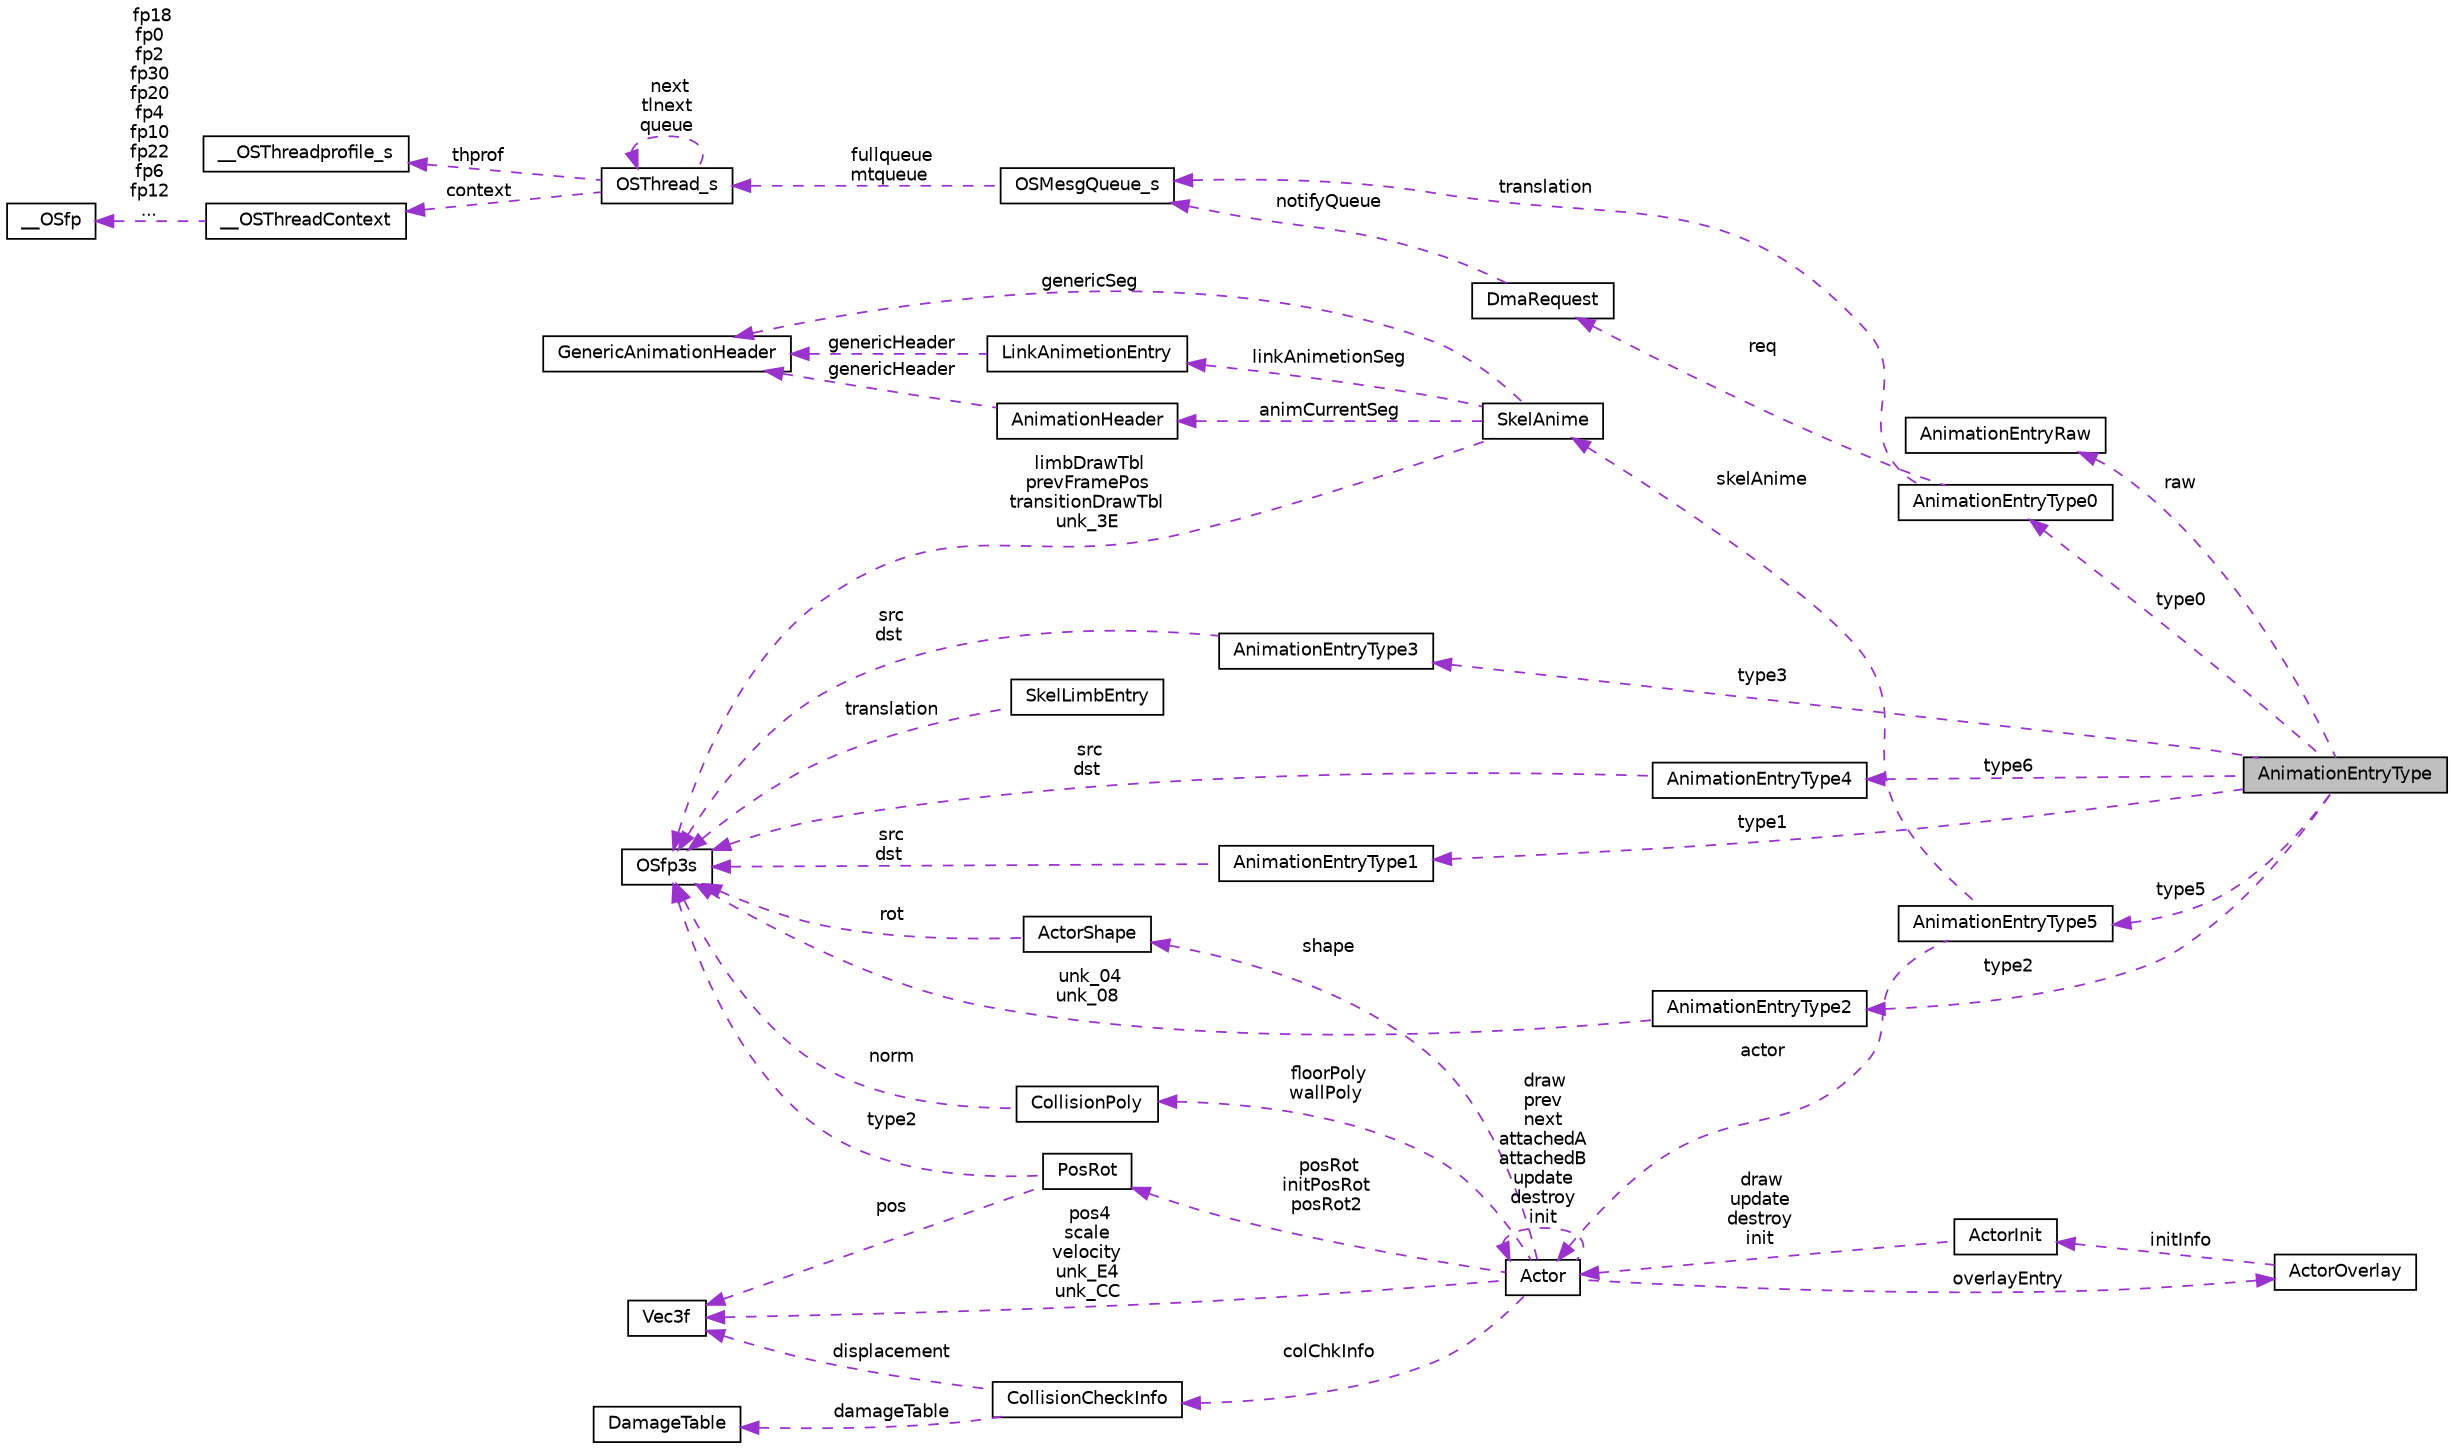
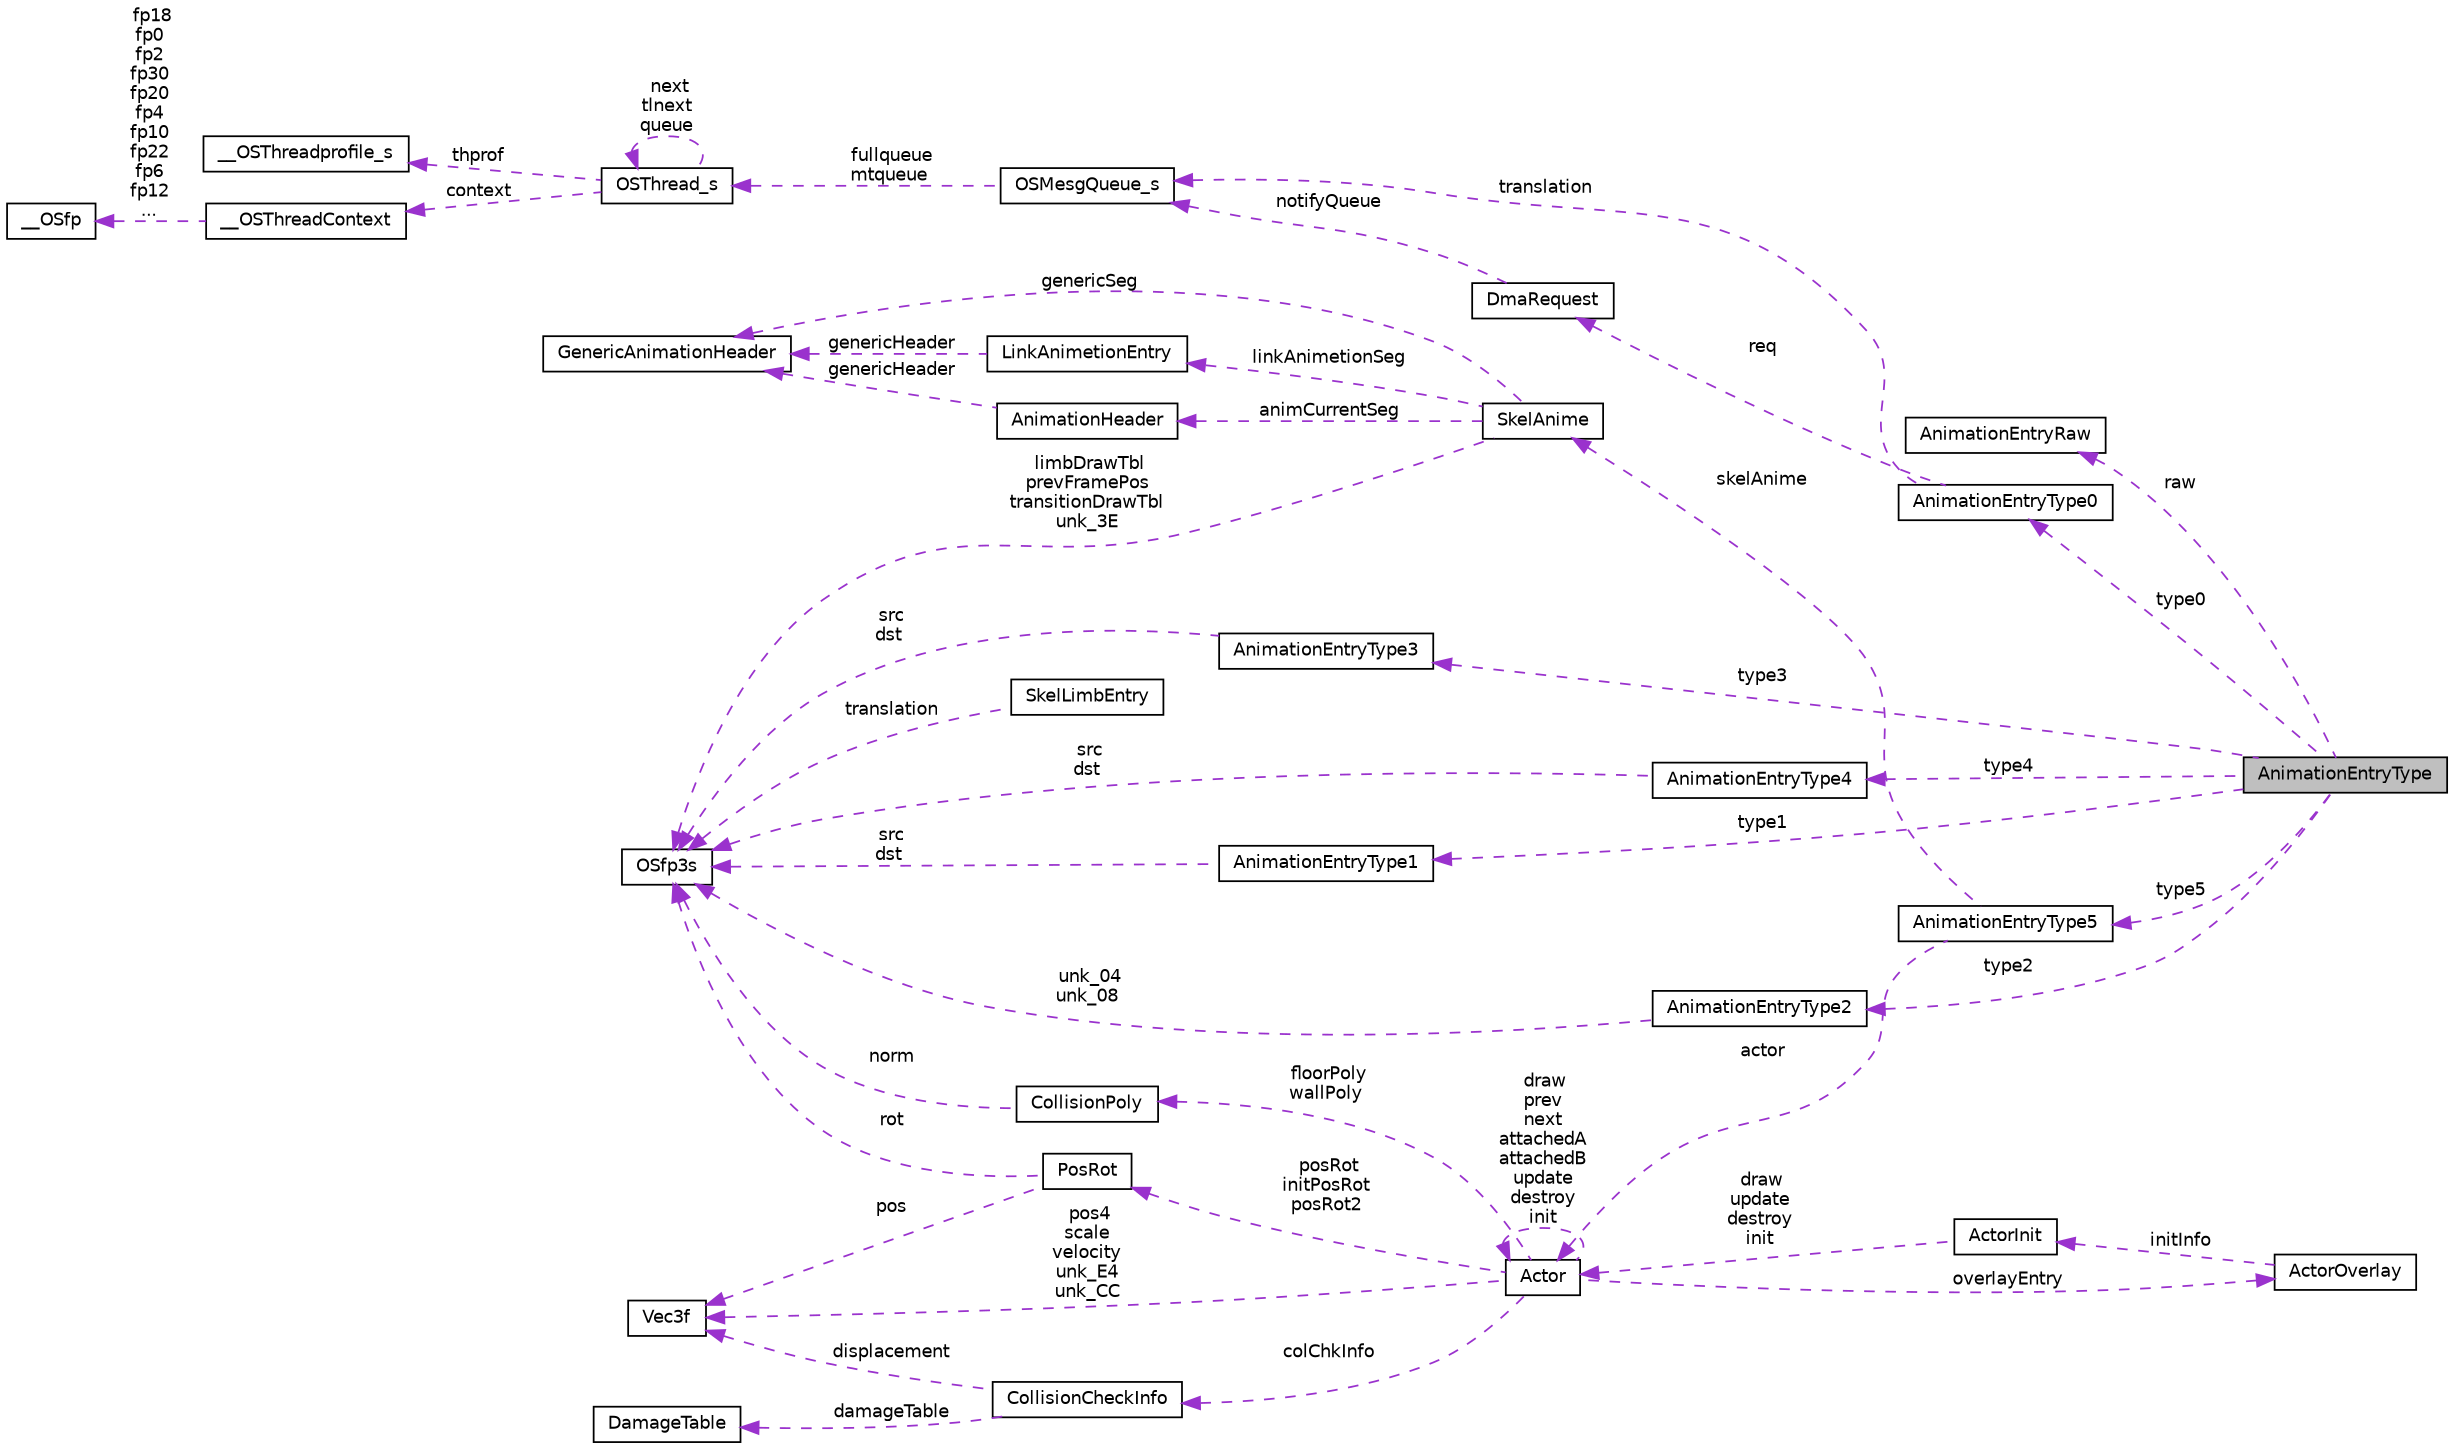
edge "AnimationEntryType" -> "AnimationEntryType4": label " type6" -> " type4"
node "ActorShape": removed
edge "PosRot" -> "OSfp3s": label " type2" -> " rot"
